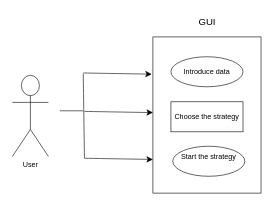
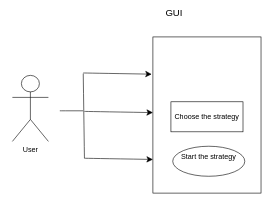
node "GUI": moved (207, 22) -> (174, 13)
node "Introduce data": removed
node "User": size 36x81 -> 36x66
